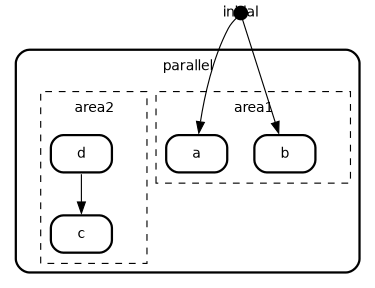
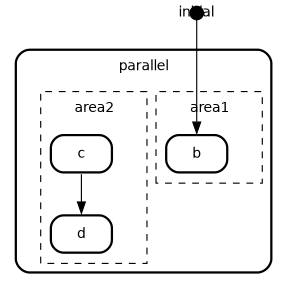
node "a": removed
edge "d" -> "c": reversed
